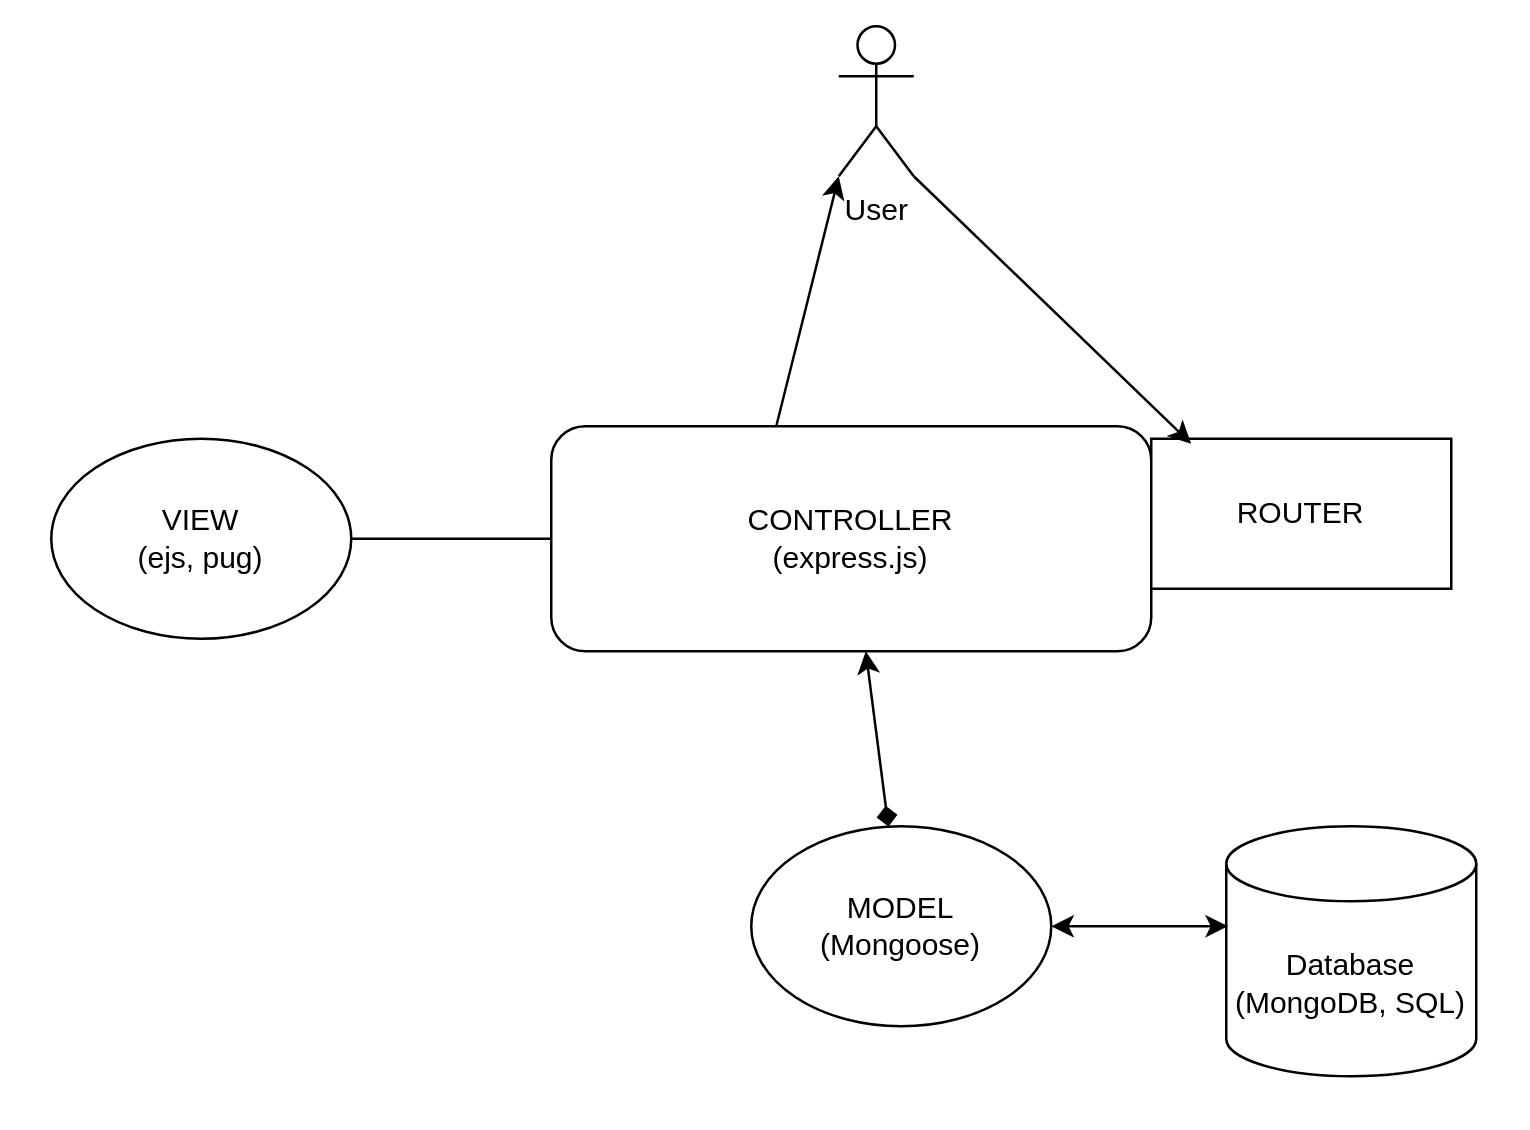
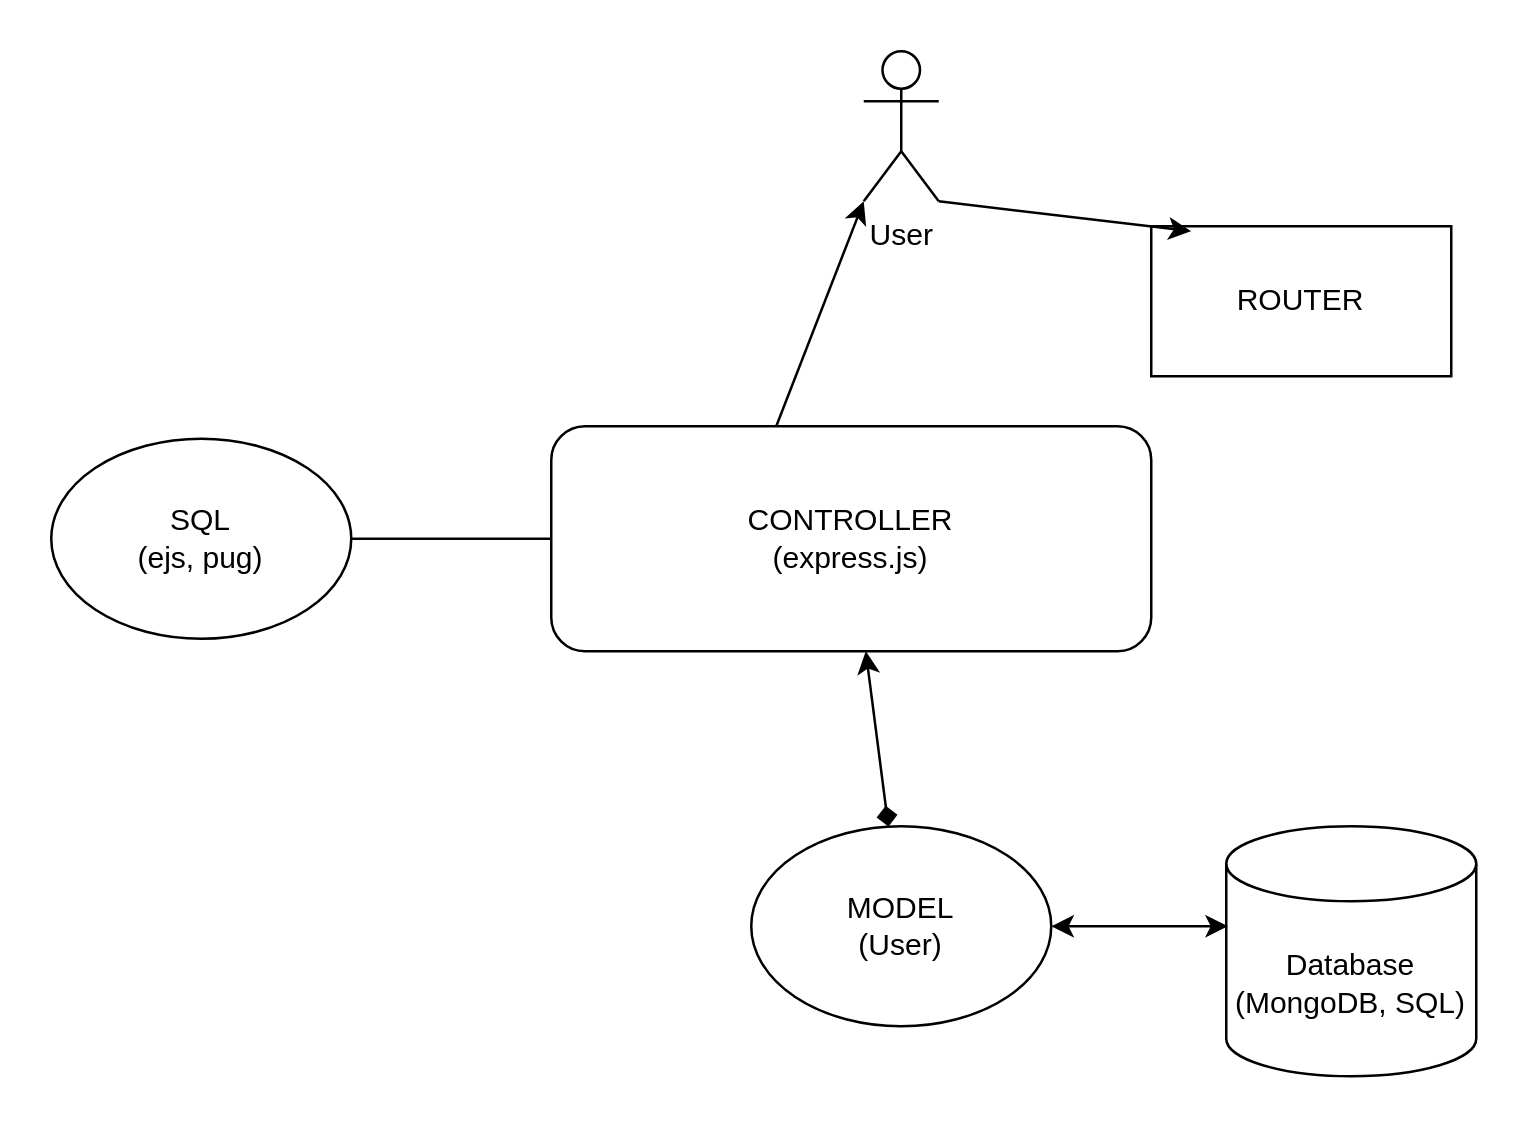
node "User": moved (876, 101) -> (901, 126)
node "ROUTER": moved (1301, 514) -> (1301, 301)
node "VIEW (ejs, pug)": label "VIEW (ejs, pug)" -> "SQL (ejs, pug)"
node "MODEL (Mongoose)": label "MODEL (Mongoose)" -> "MODEL (User)"
